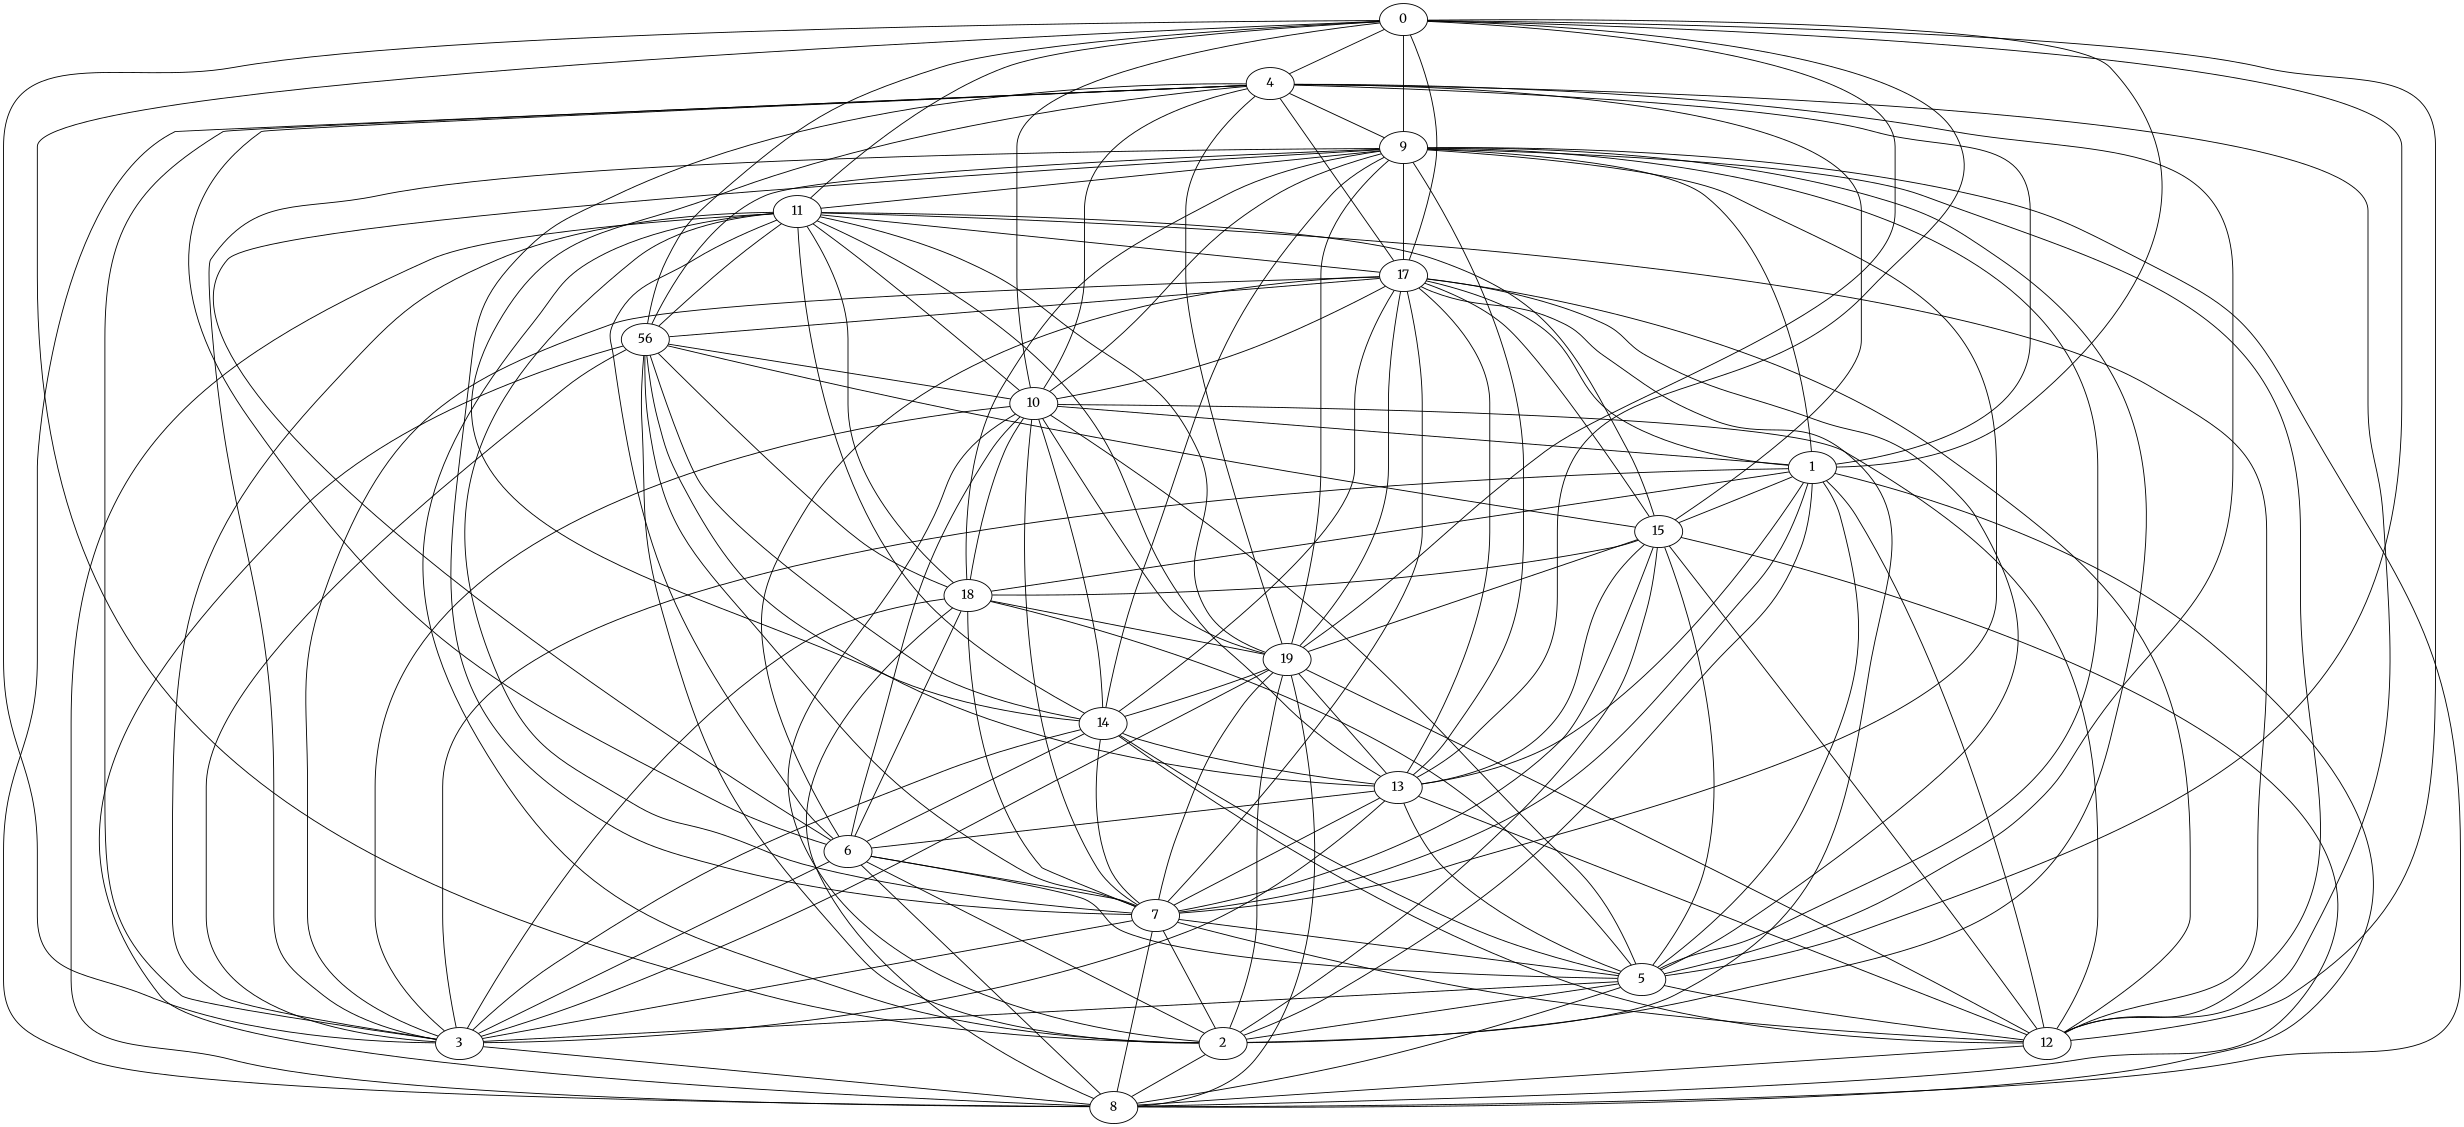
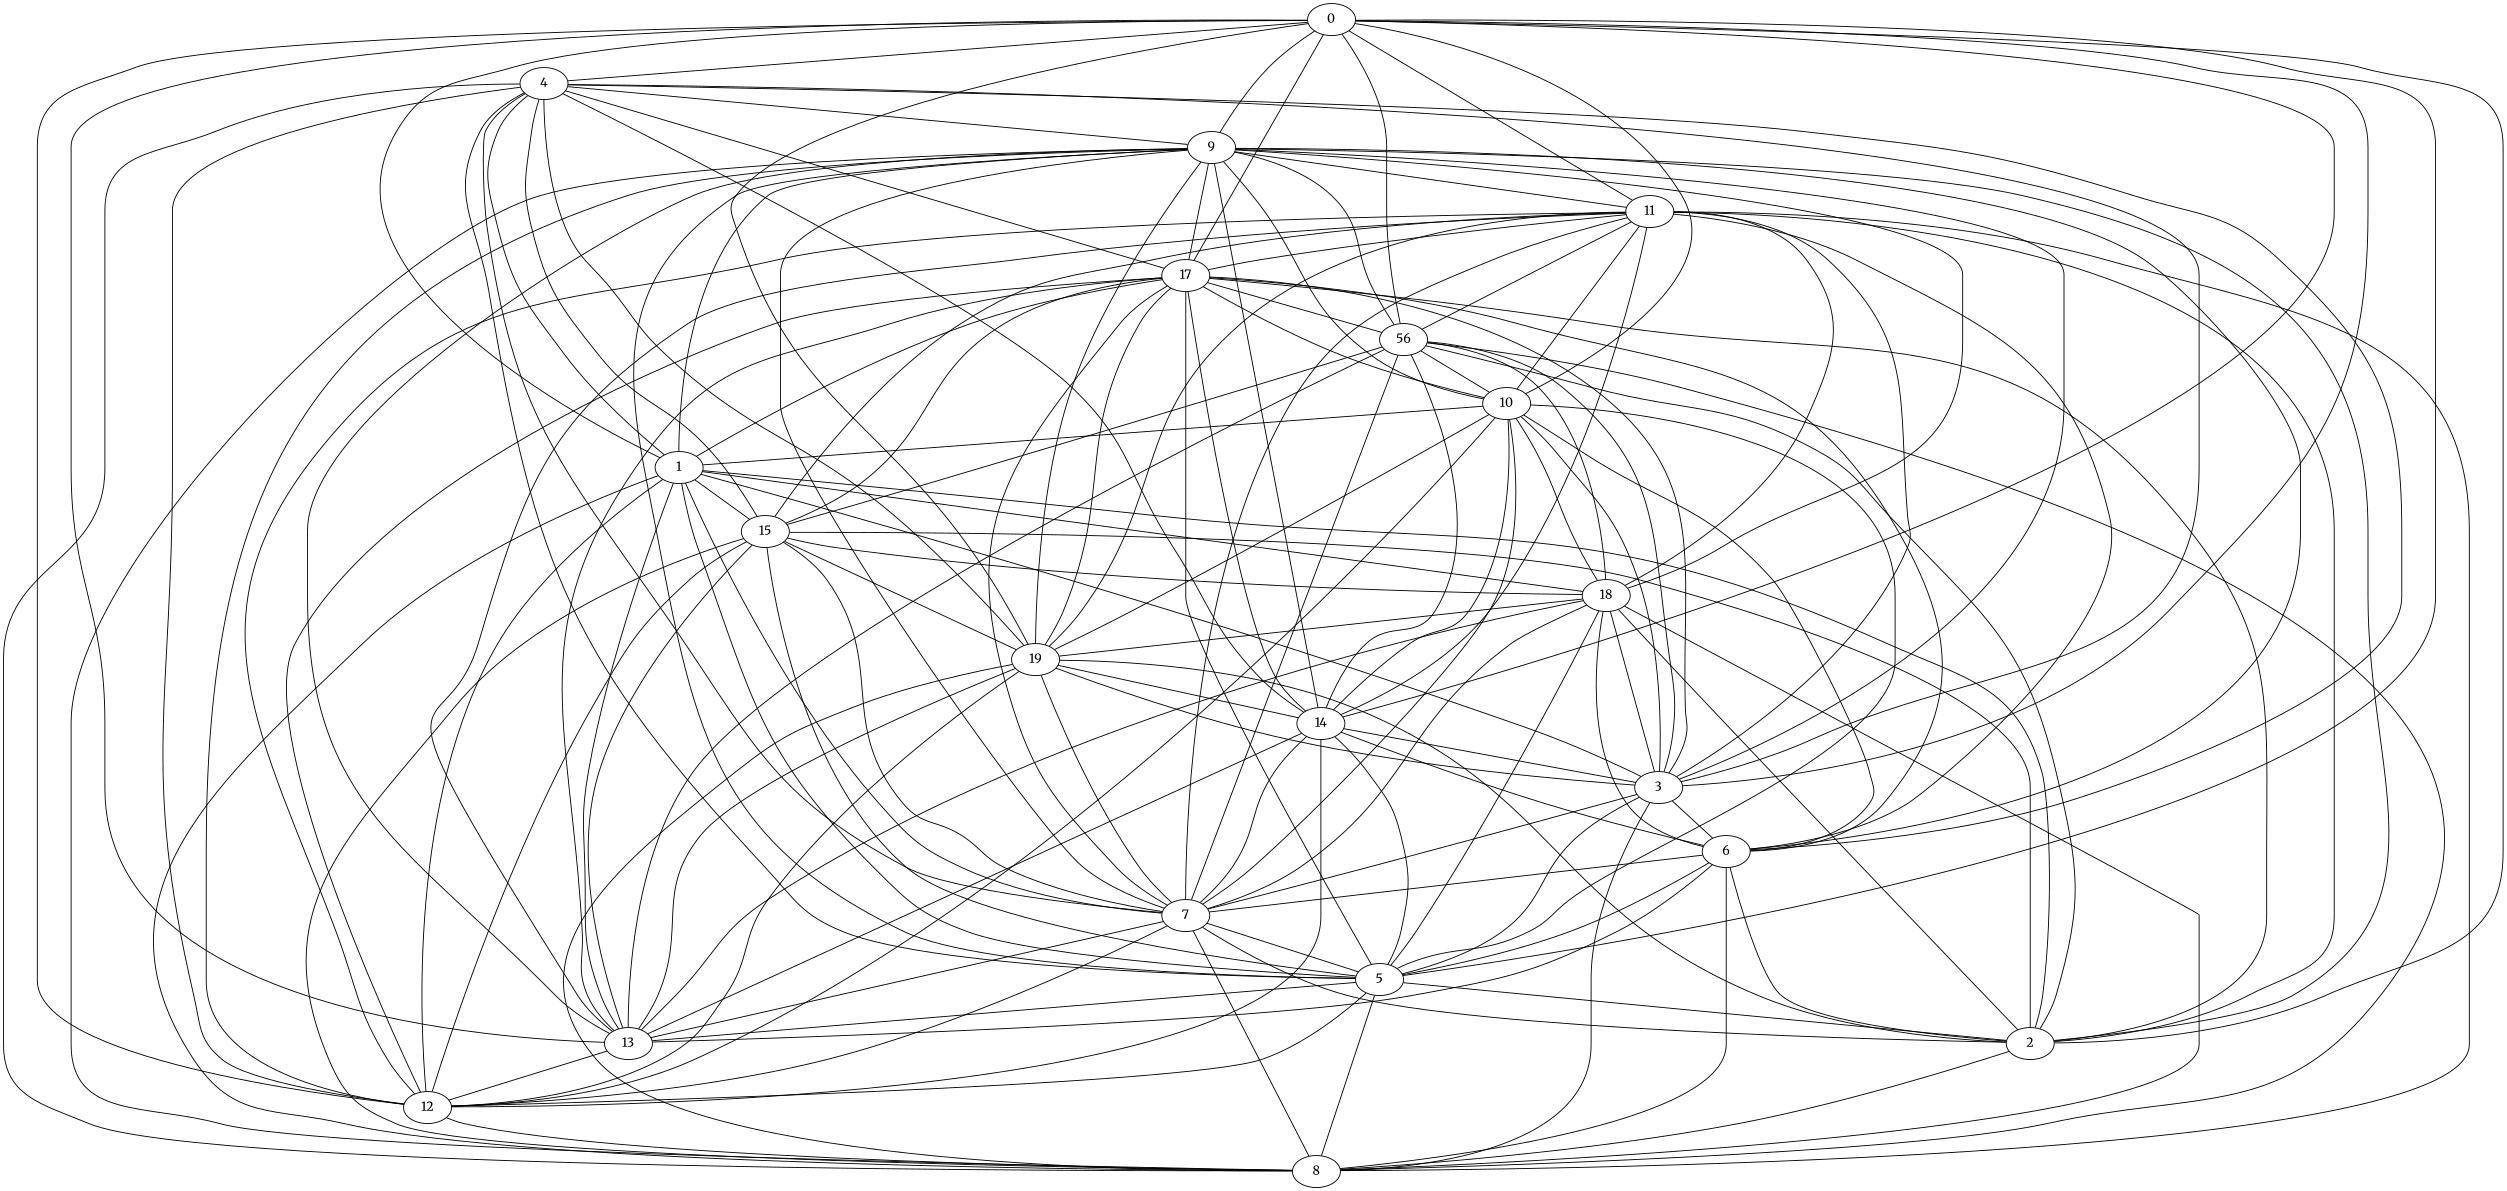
edge "4" -- "10": removed
edge "0" -- "14": added
edge "10" -- "2": now "18" -- "2"
edge "13" -- "3": now "13" -- "18"
